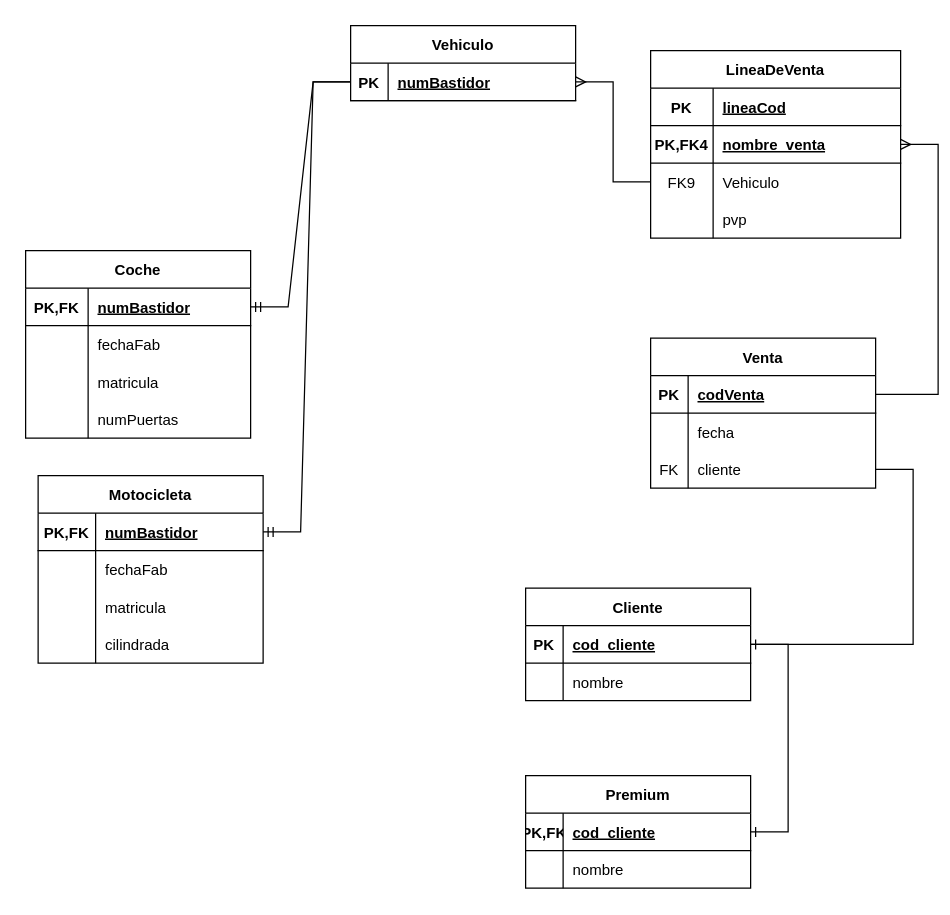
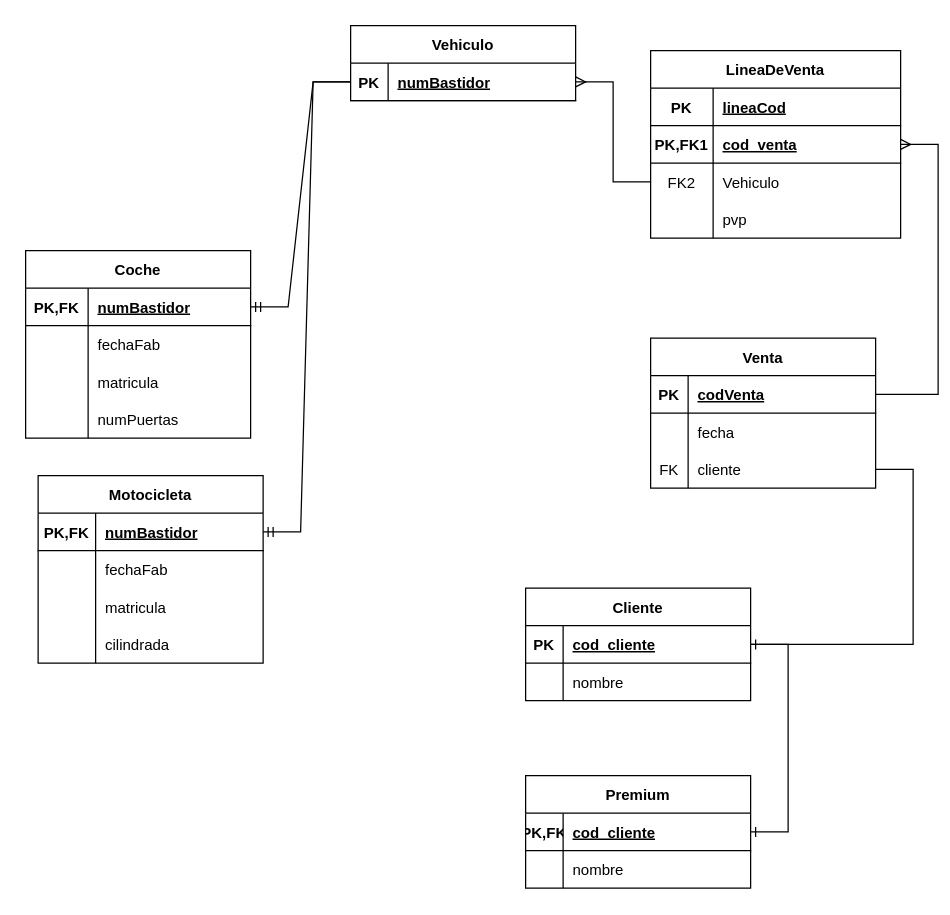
node "PK,FK4": label "PK,FK4" -> "PK,FK1"
node "nombre_venta": label "nombre_venta" -> "cod_venta"
node "FK9": label "FK9" -> "FK2"
